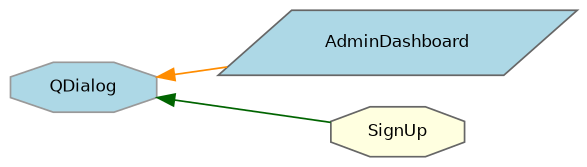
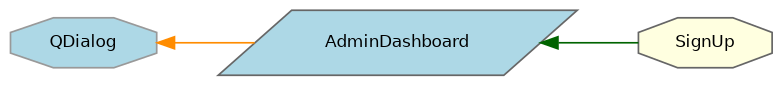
edge "SignUp" -> "QDialog": now "SignUp" -> "AdminDashboard"
